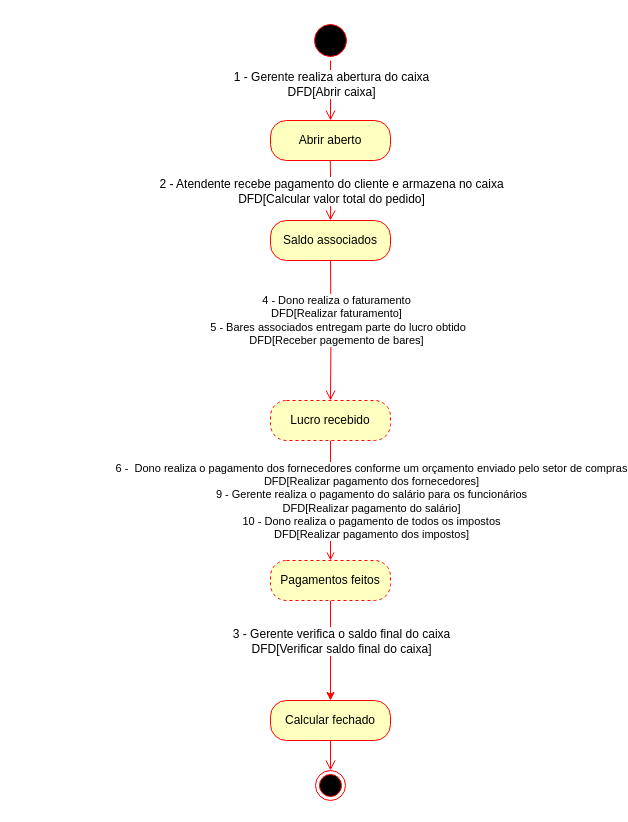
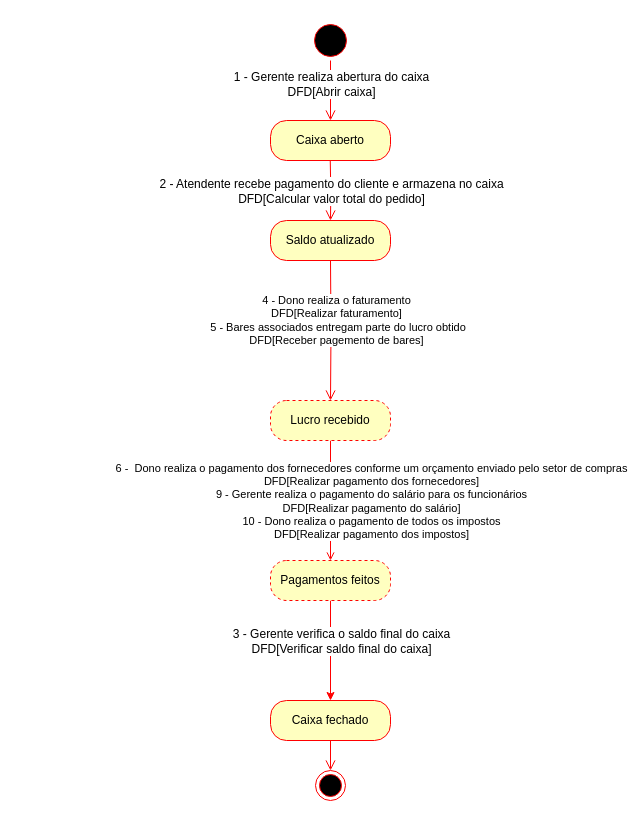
node "Abrir aberto": label "Abrir aberto" -> "Caixa aberto"
node "Saldo associados": label "Saldo associados" -> "Saldo atualizado"
node "Calcular fechado": label "Calcular fechado" -> "Caixa fechado"
